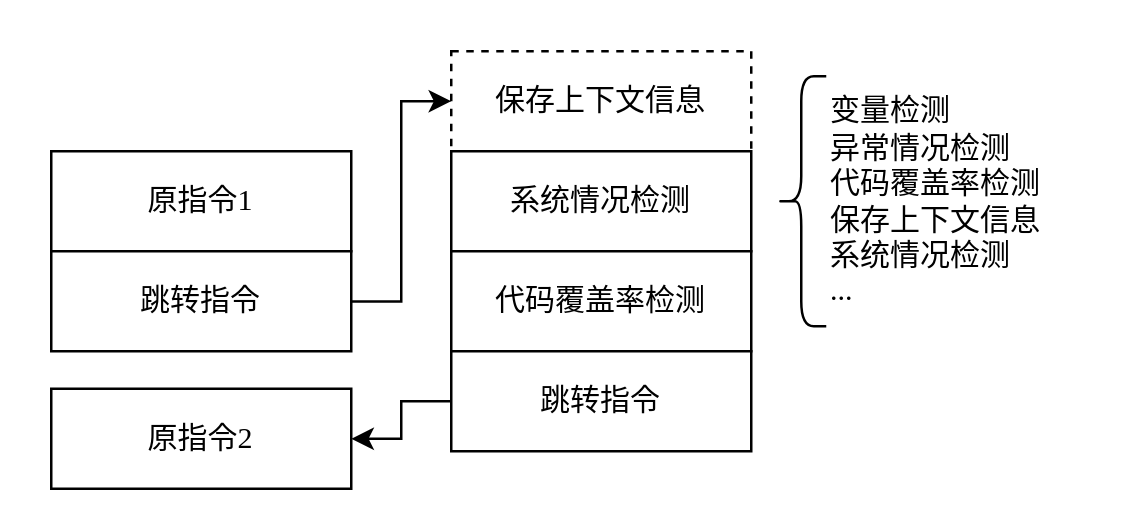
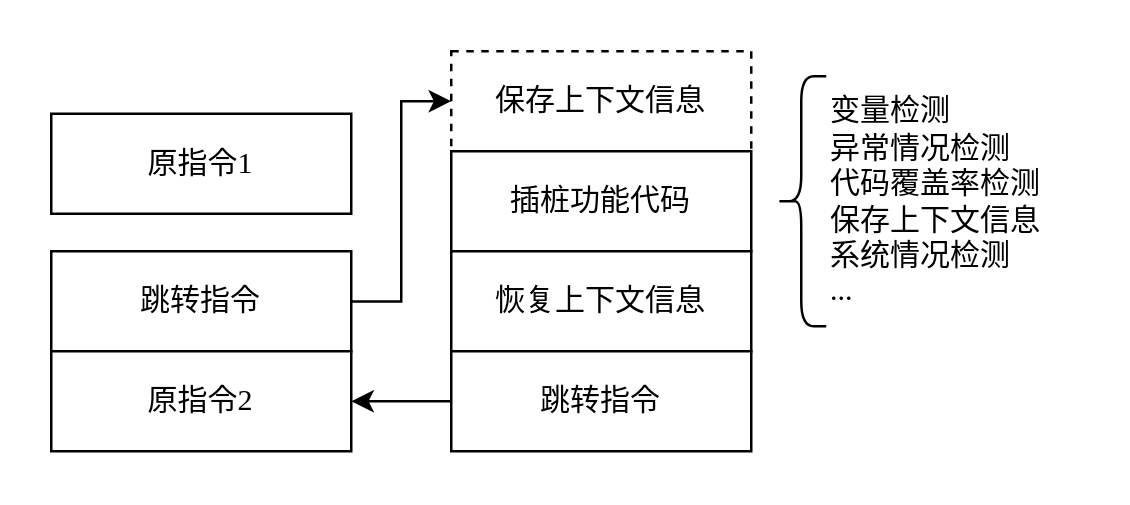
node "原指令1": moved (201, 201) -> (201, 164)
node "系统情况检测": label "系统情况检测" -> "插桩功能代码"
node "代码覆盖率检测": label "代码覆盖率检测" -> "恢复上下文信息"
node "原指令2": moved (201, 439) -> (201, 401)
